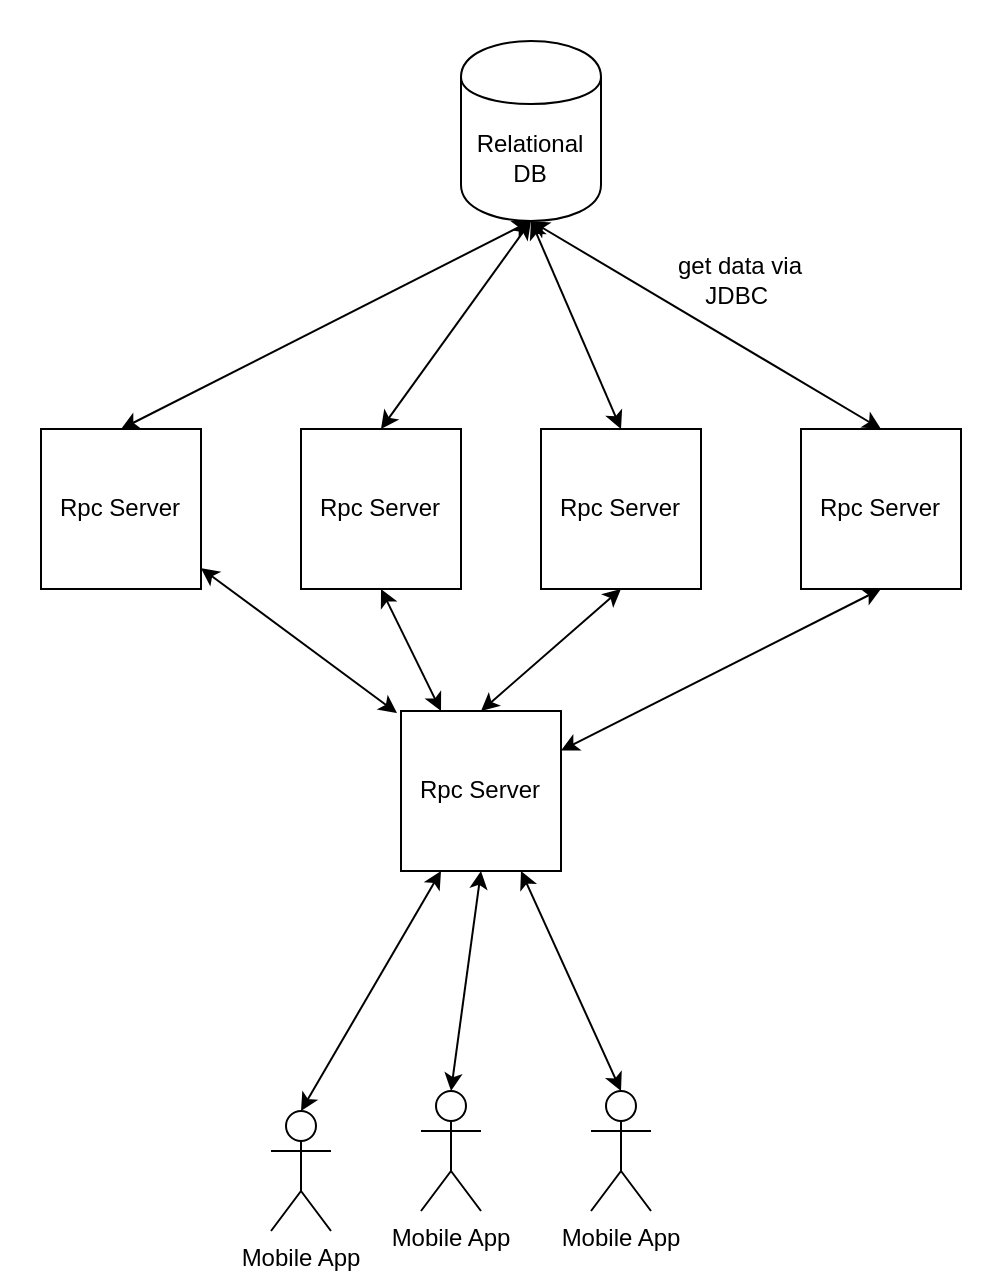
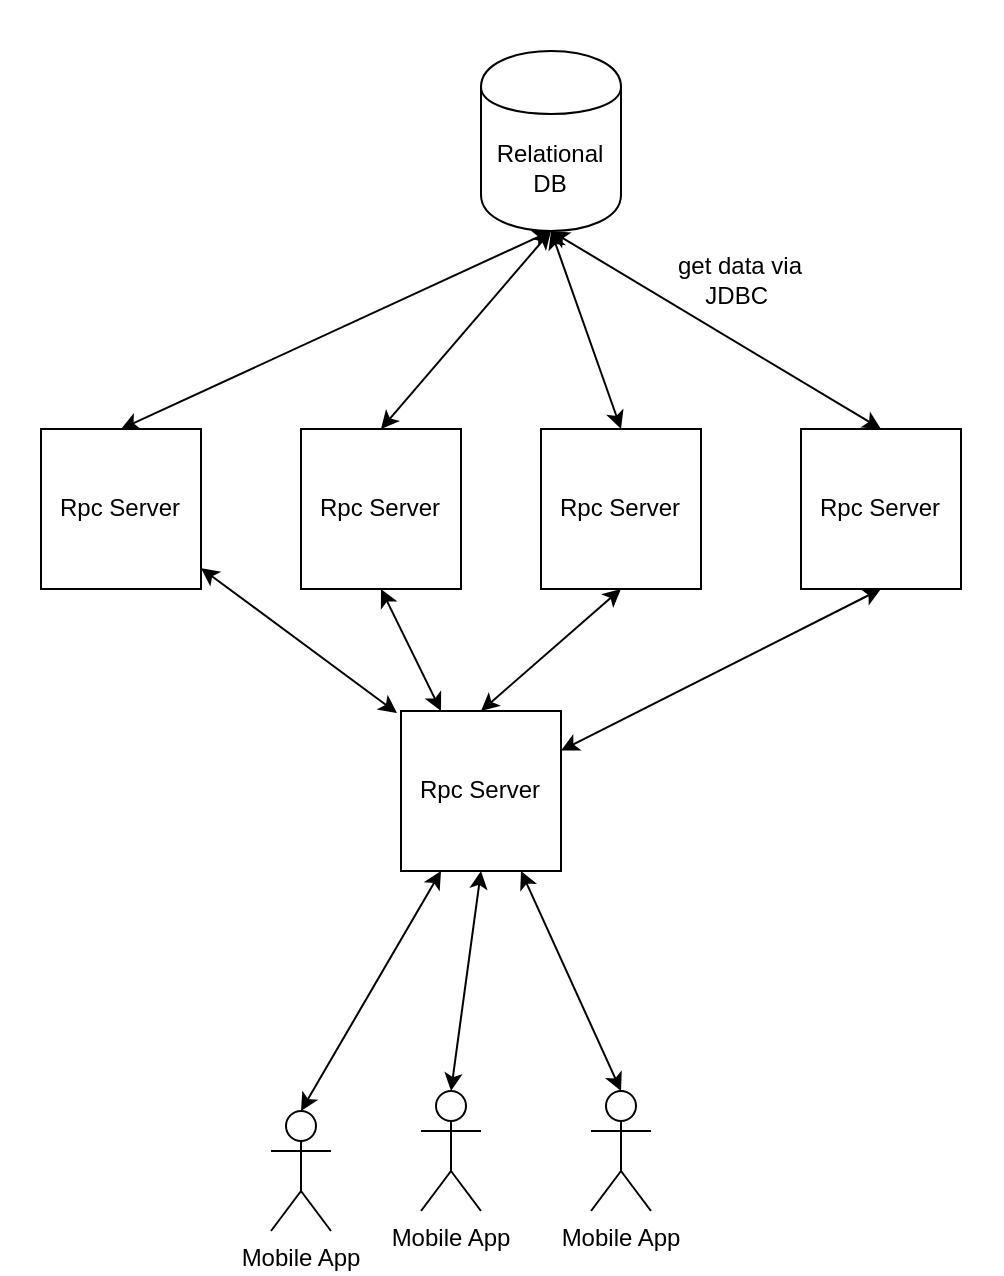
node "Relational DB": moved (531, 131) -> (551, 141)
